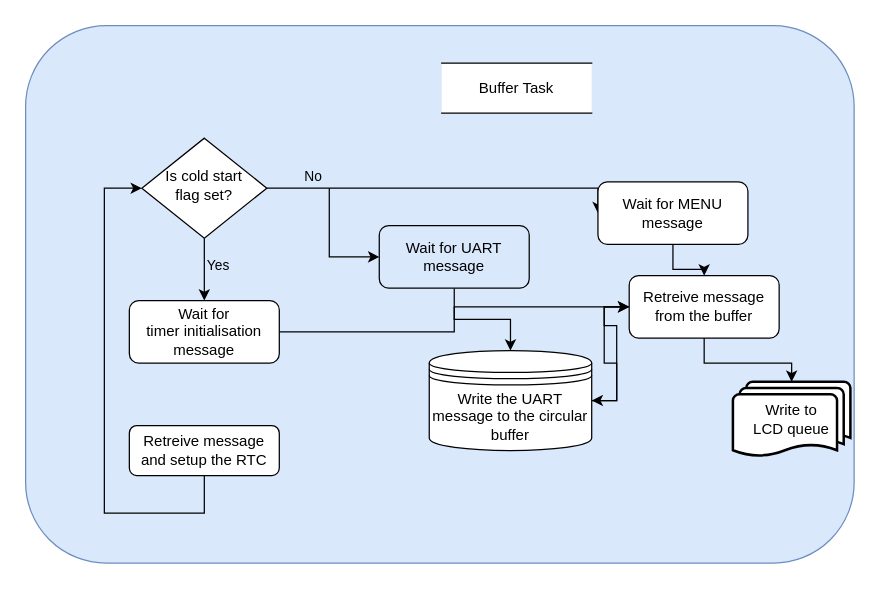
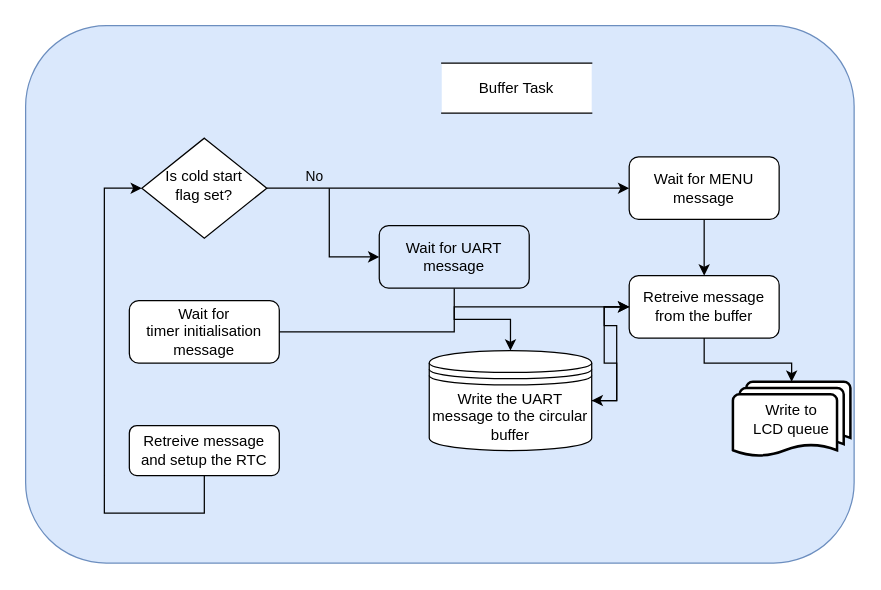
node "Wait for MENU message": moved (673, 213) -> (704, 188)
edge "Is cold start flag set?" -> "Wait for timer initialisation message": removed, label "Yes"
